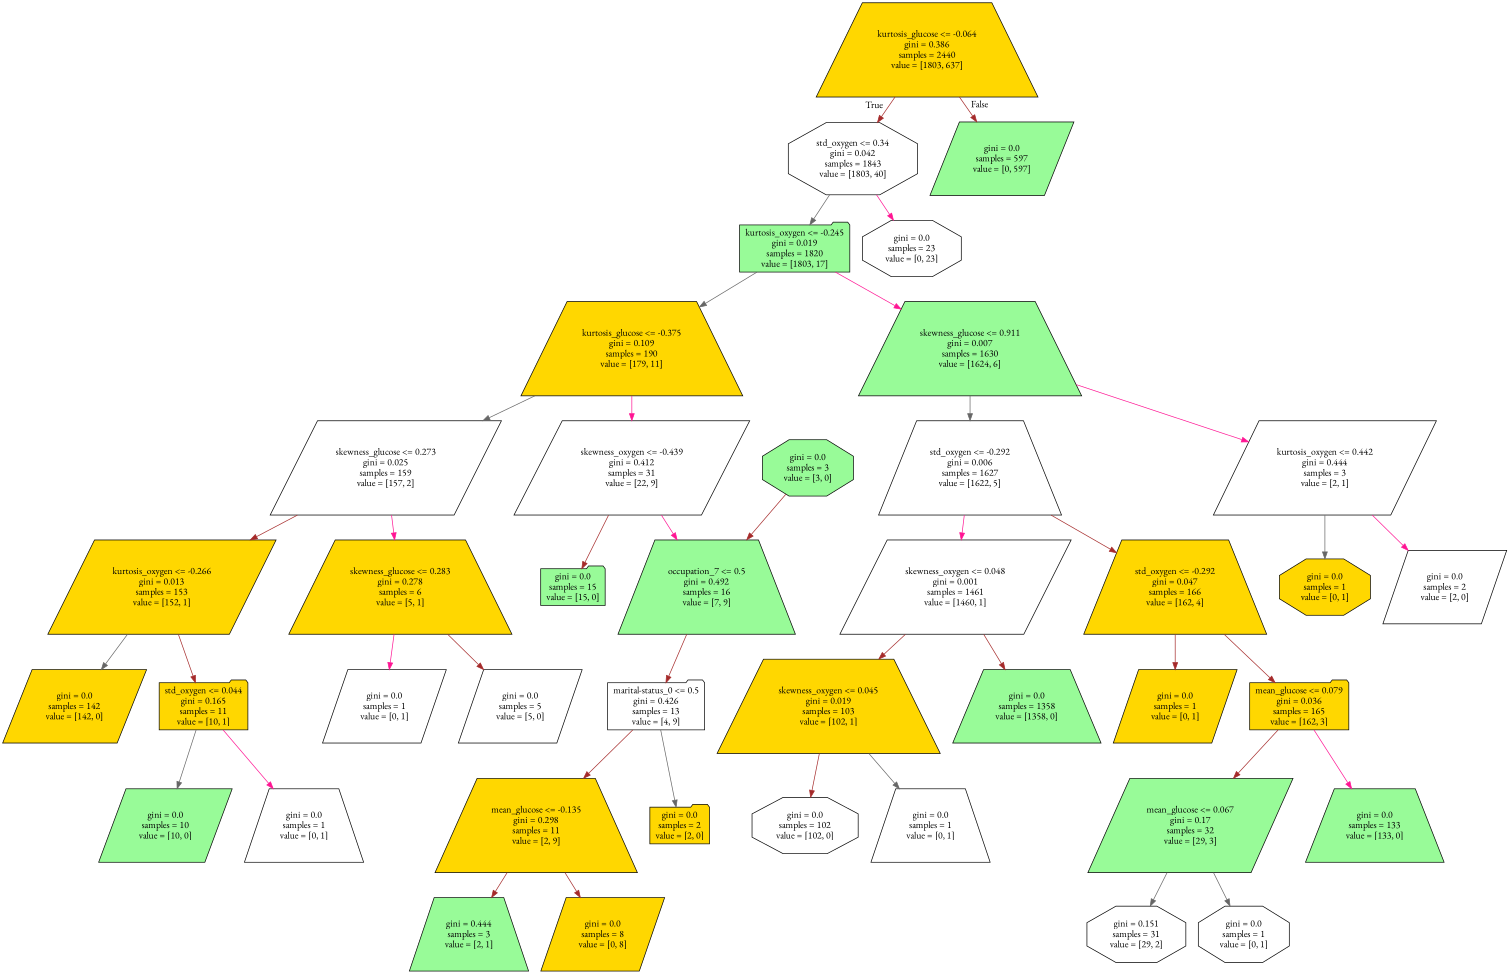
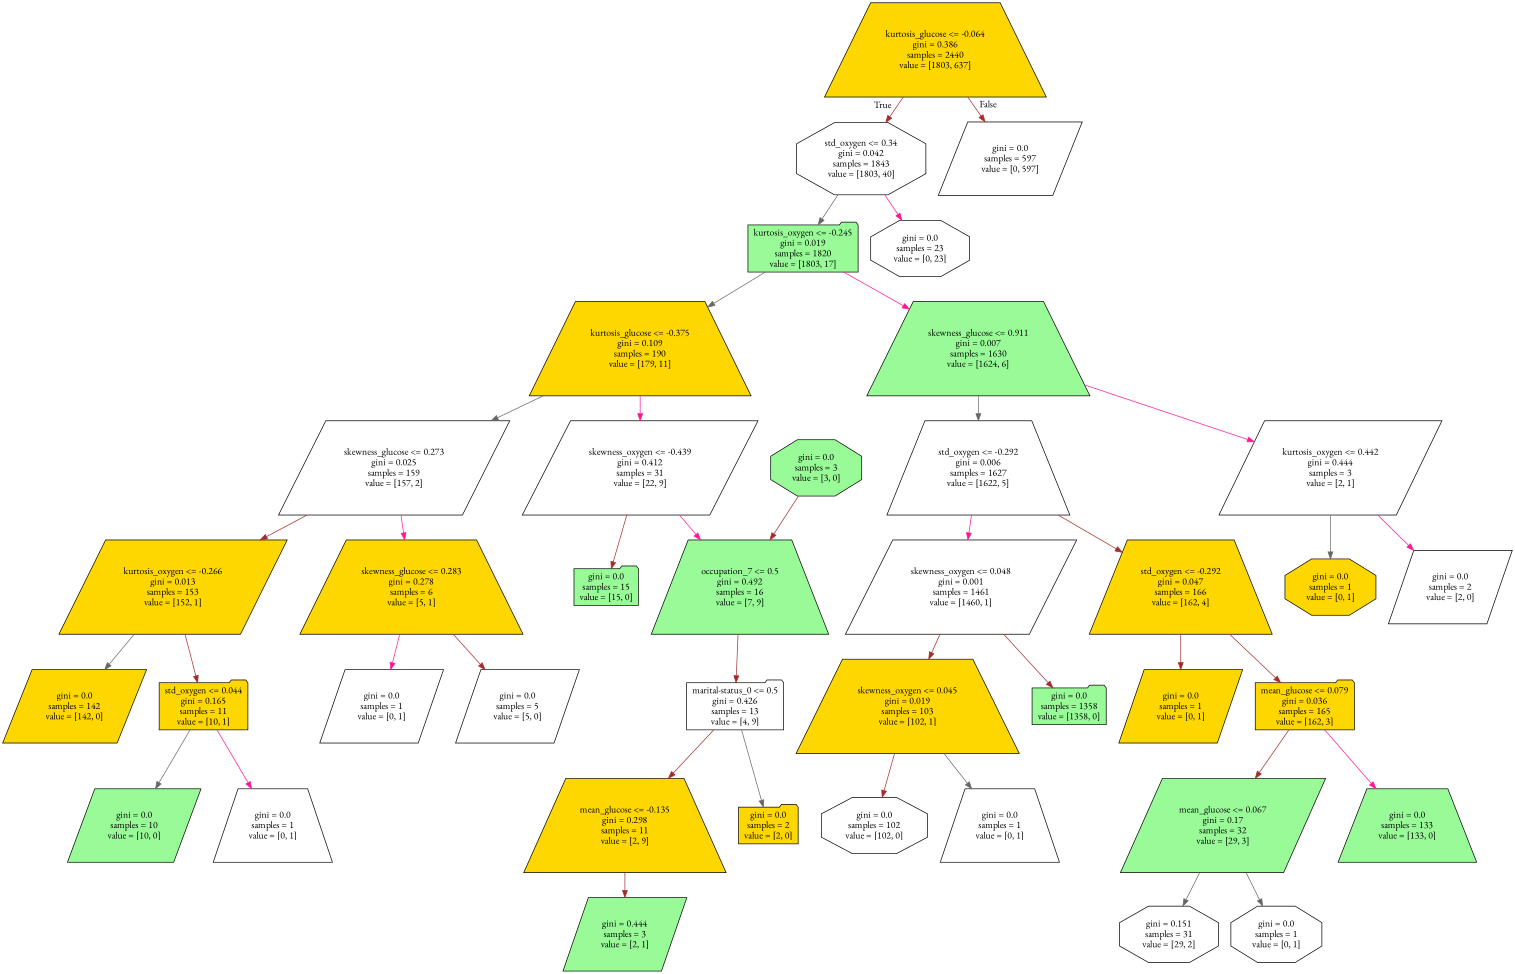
node "gini = 0.0 samples = 597 value = [0, 597]": fillcolor palegreen -> white
node "gini = 0.0 samples = 1358 value = [1358, 0]": shape trapezium -> folder
node "gini = 0.444 samples = 3 value = [2, 1]": shape trapezium -> parallelogram
node "gini = 0.0 samples = 8 value = [0, 8]": removed
